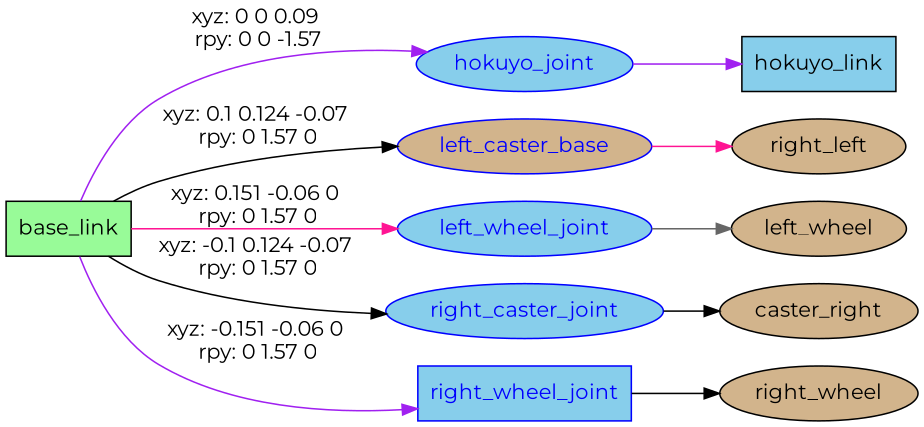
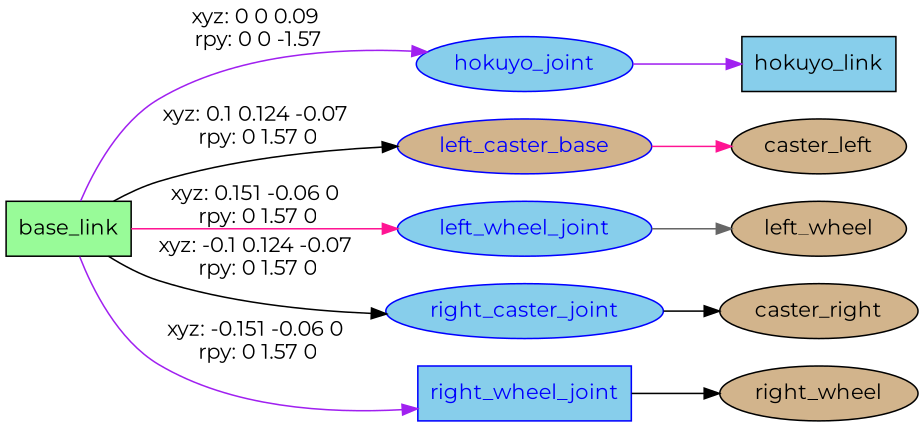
node "right_left": label "right_left" -> "caster_left"
